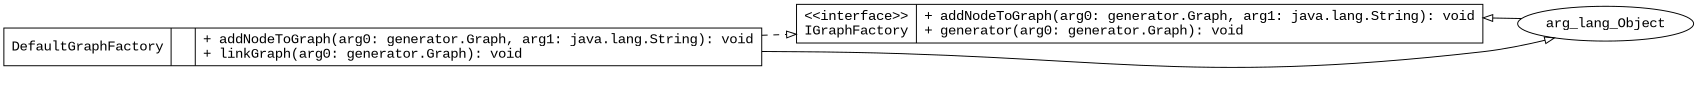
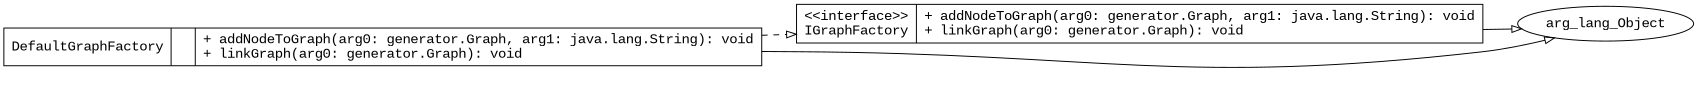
edge "arg_lang_Object" -> "IGraphFactory": reversed
node "IGraphFactory": text "+ generator(arg0: generator.Graph): void" -> "+ linkGraph(arg0: generator.Graph): void"
